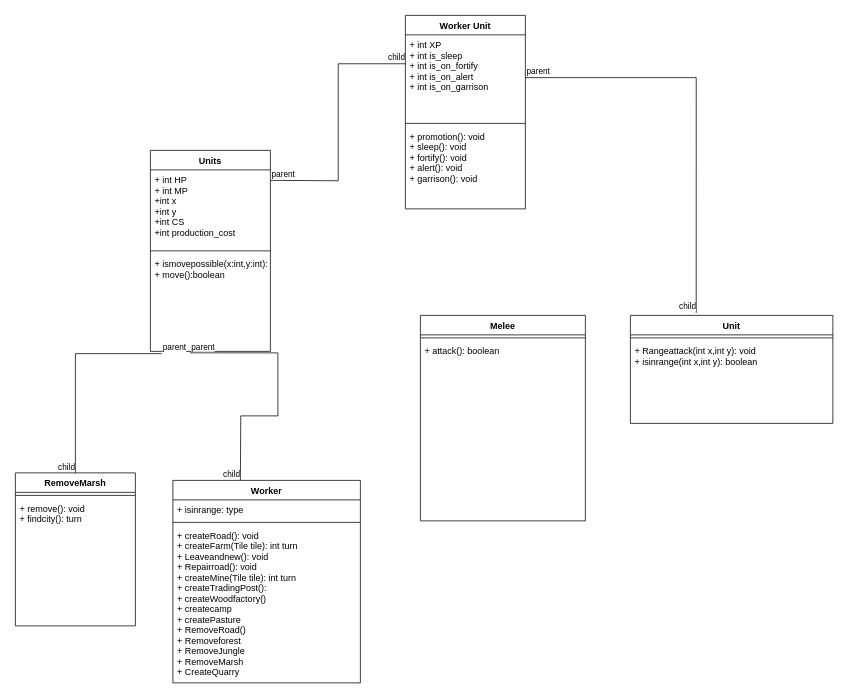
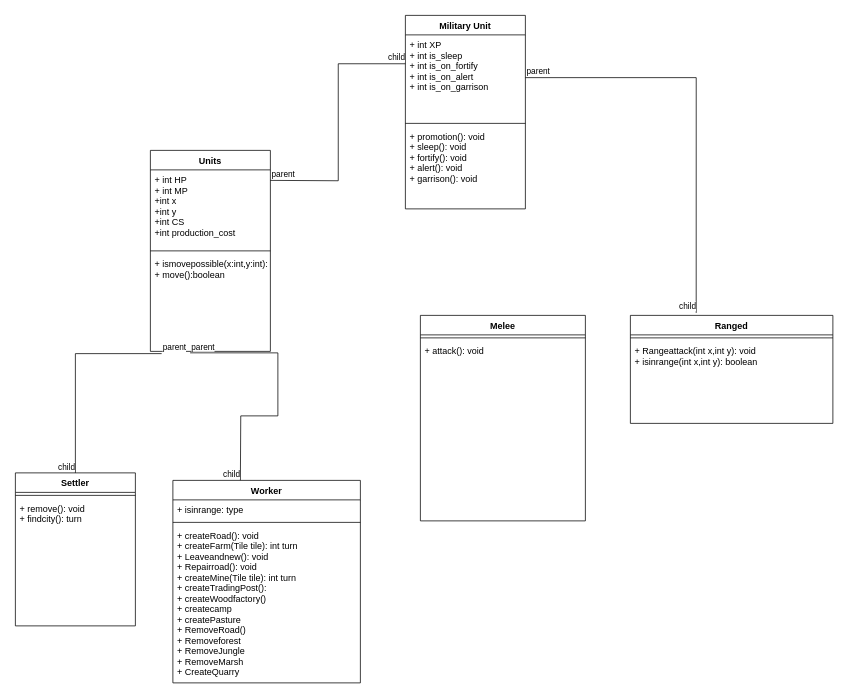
node "Worker Unit": label "Worker Unit" -> "Military Unit"
node "Unit": label "Unit" -> "Ranged"
node "+ attack(): boolean": label "+ attack(): boolean" -> "+ attack(): void"
node "RemoveMarsh": label "RemoveMarsh" -> "Settler"
